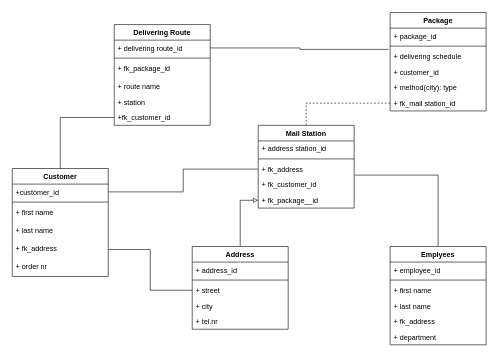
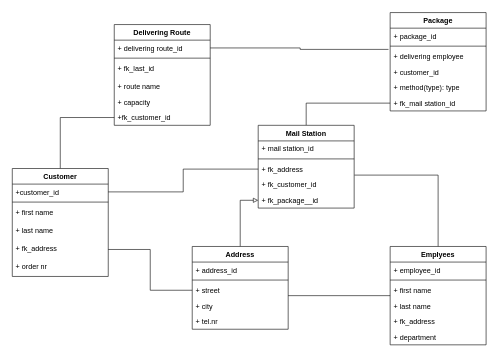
node "+ delivering schedule": label "+ delivering schedule" -> "+ delivering employee"
node "+ fk_package_id": label "+ fk_package_id" -> "+ fk_last_id"
node "+ method(city): type": label "+ method(city): type" -> "+ method(type): type"
node "+ station": label "+ station" -> "+ capacity"
edge "+ fk_mail station_id" -- "Mail Station": style dashed -> solid
node "+ address station_id": label "+ address station_id" -> "+ mail station_id"
edge "+ street" -- "Emplyees": added
